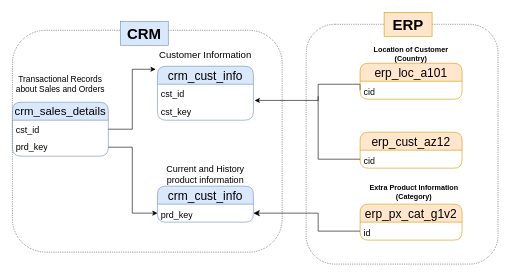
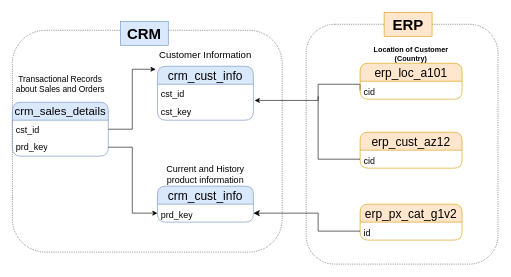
node "Extra Product Information (Category)": removed
